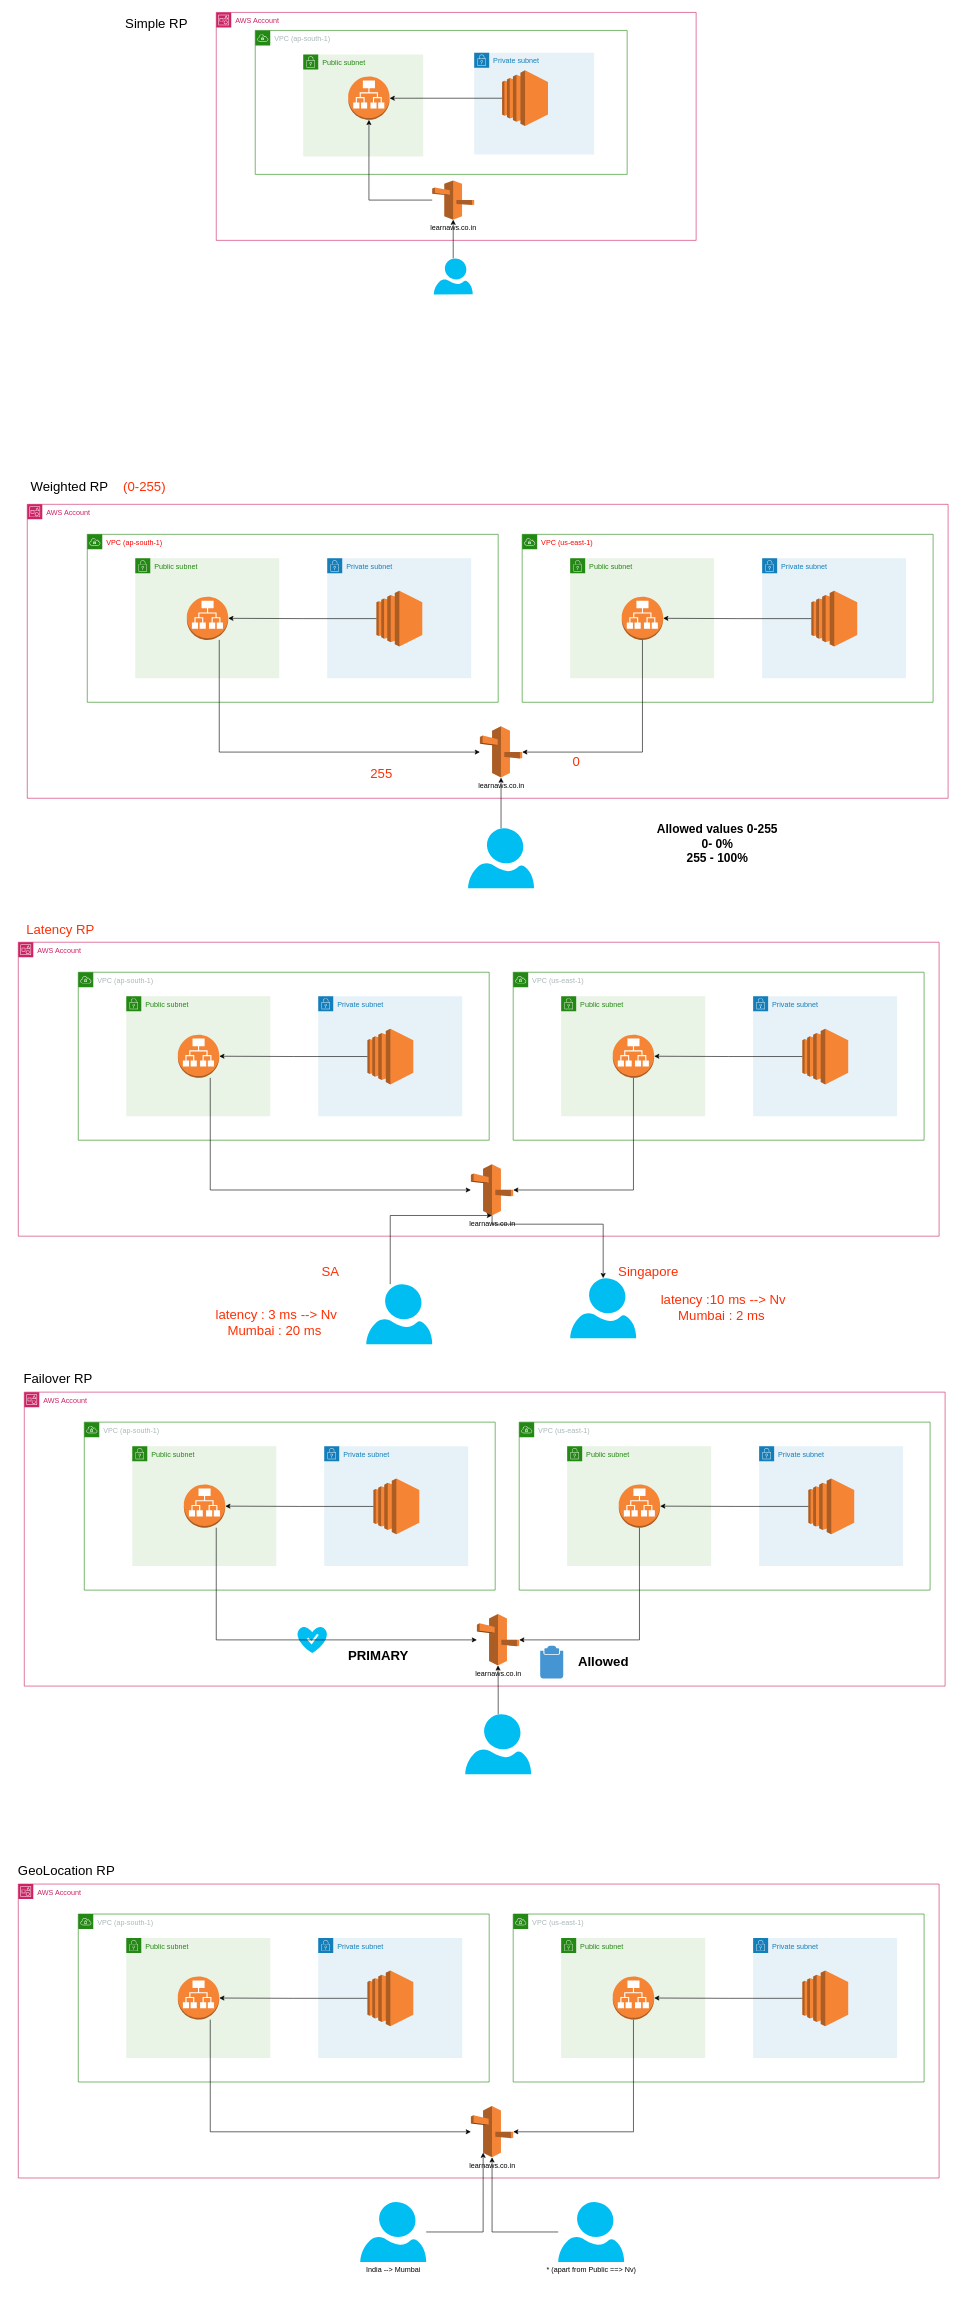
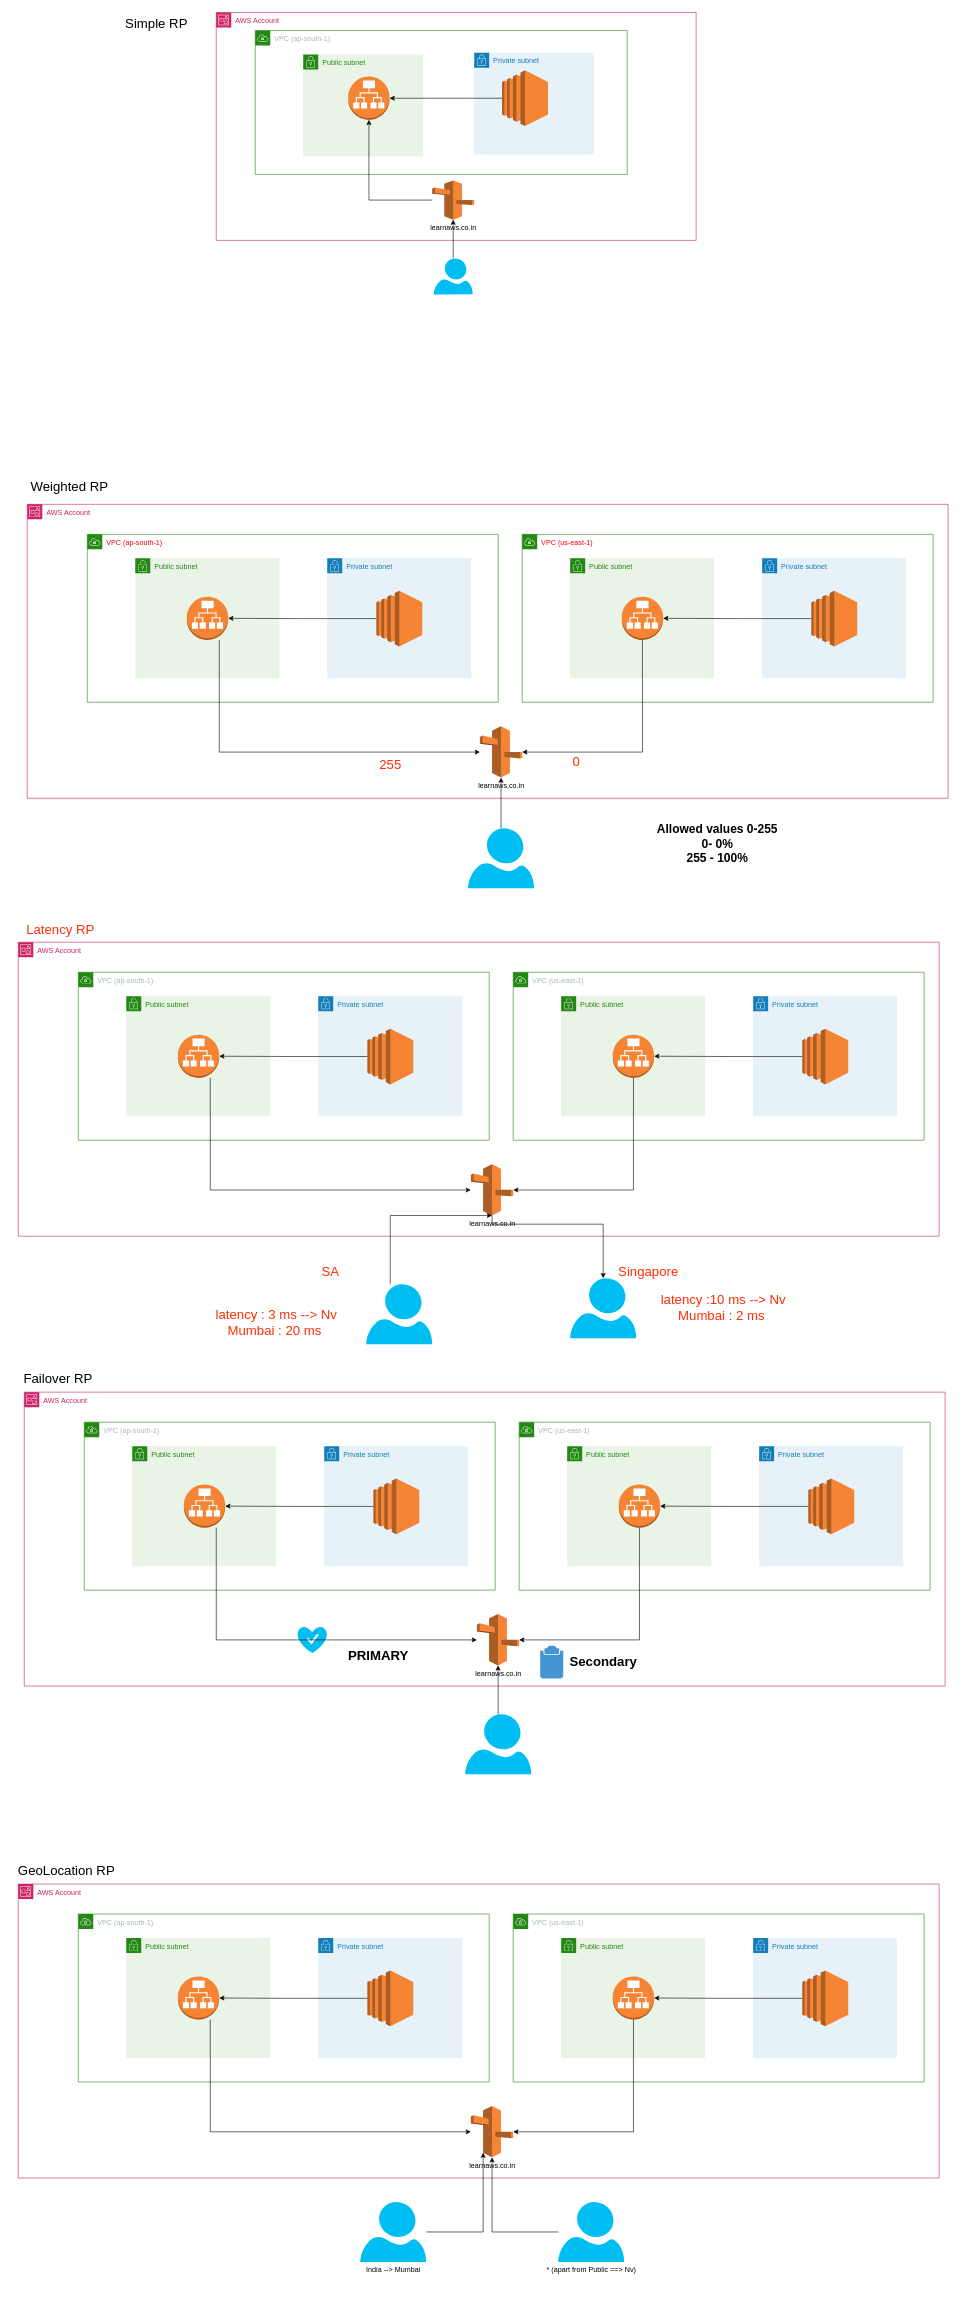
node "(0-255)": removed
node "255": moved (381, 774) -> (390, 765)
node "Allowed": label "Allowed" -> "Secondary"
